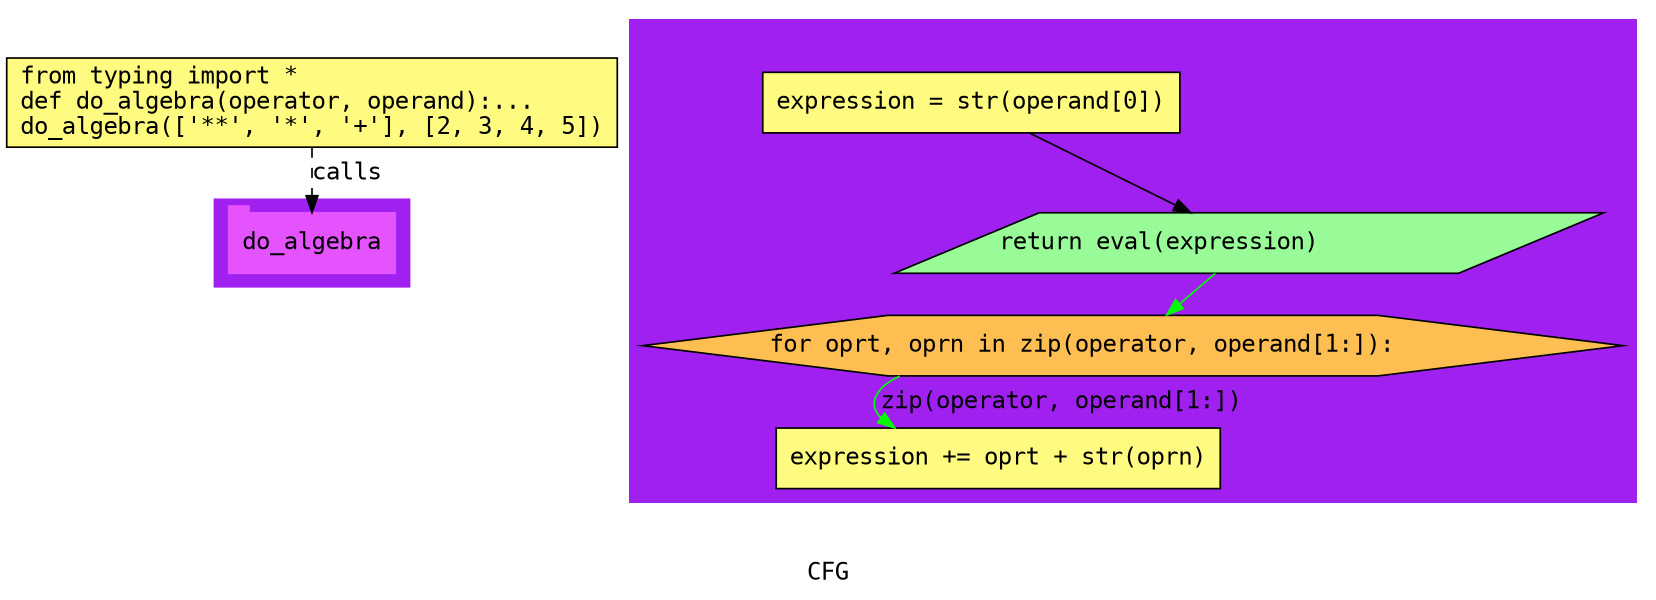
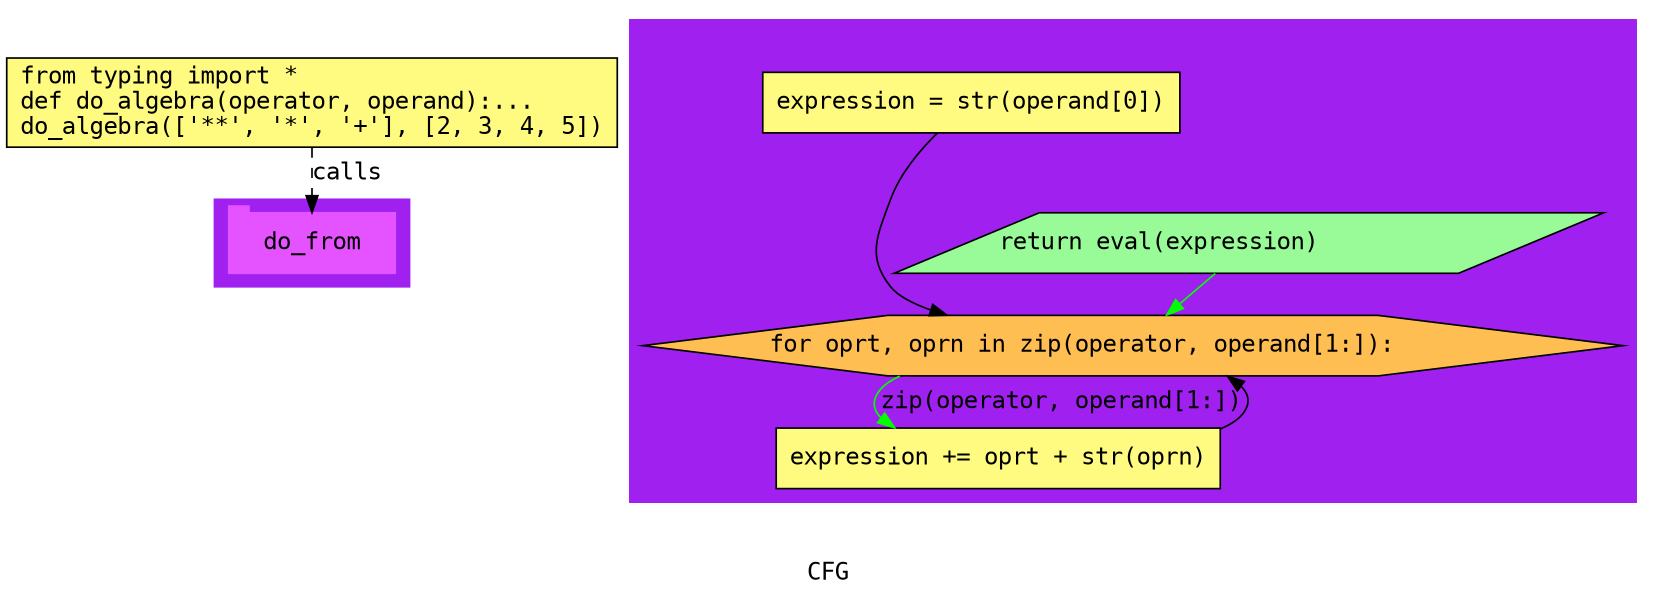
edge "expression = str(operand[0])" -> "return eval(expression)": now "expression = str(operand[0])" -> "for oprt, oprn in zip(operator, operand[1:]):"
node "do_algebra": label "do_algebra" -> "do_from"
edge "expression += oprt + str(oprn)" -> "for oprt, oprn in zip(operator, operand[1:]):": added
